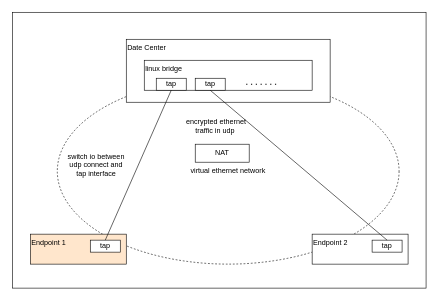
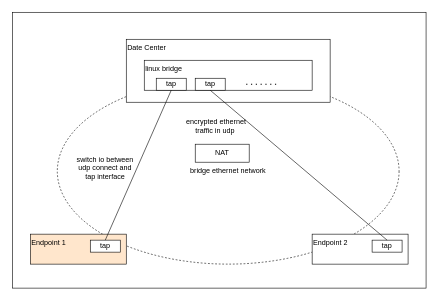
node "switch io between udp connect and tap interface": moved (96, 165) -> (105, 168)
node "virtual ethernet network": label "virtual ethernet network" -> "bridge ethernet network"
